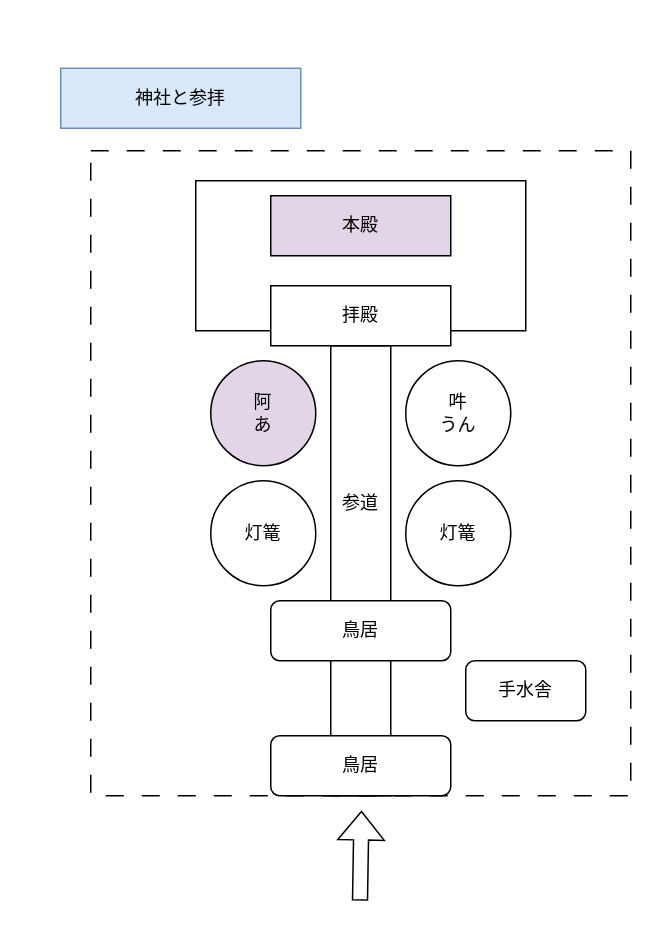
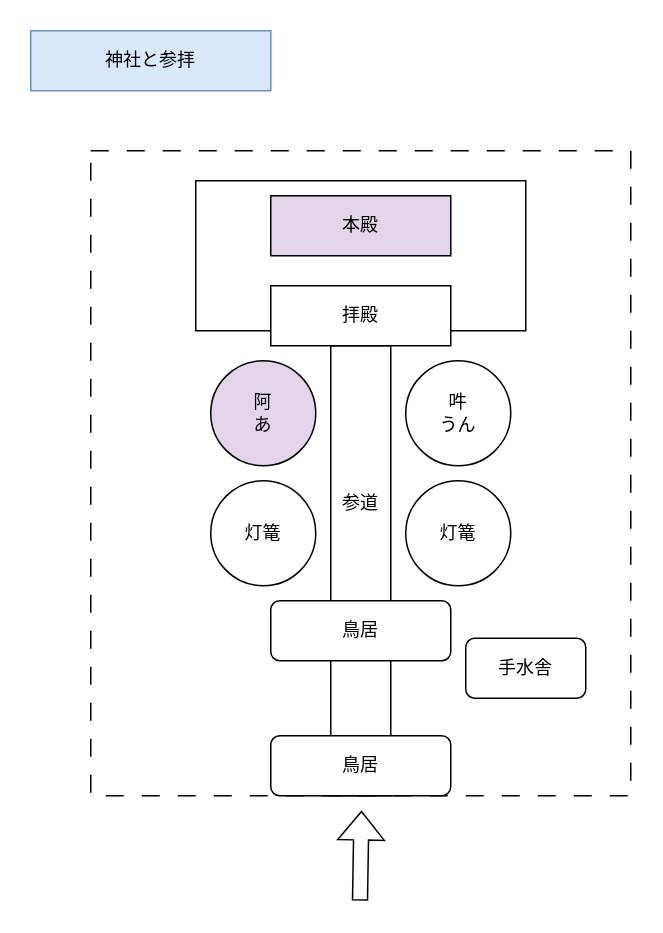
node "神社と参拝": moved (181, 98) -> (151, 61)
node "手水舎": moved (526, 691) -> (526, 668)
